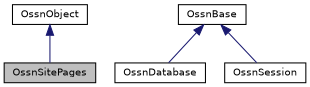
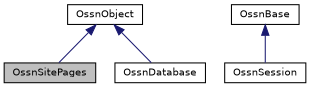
edge "OssnDatabase" -> "OssnBase": now "OssnDatabase" -> "OssnObject"
